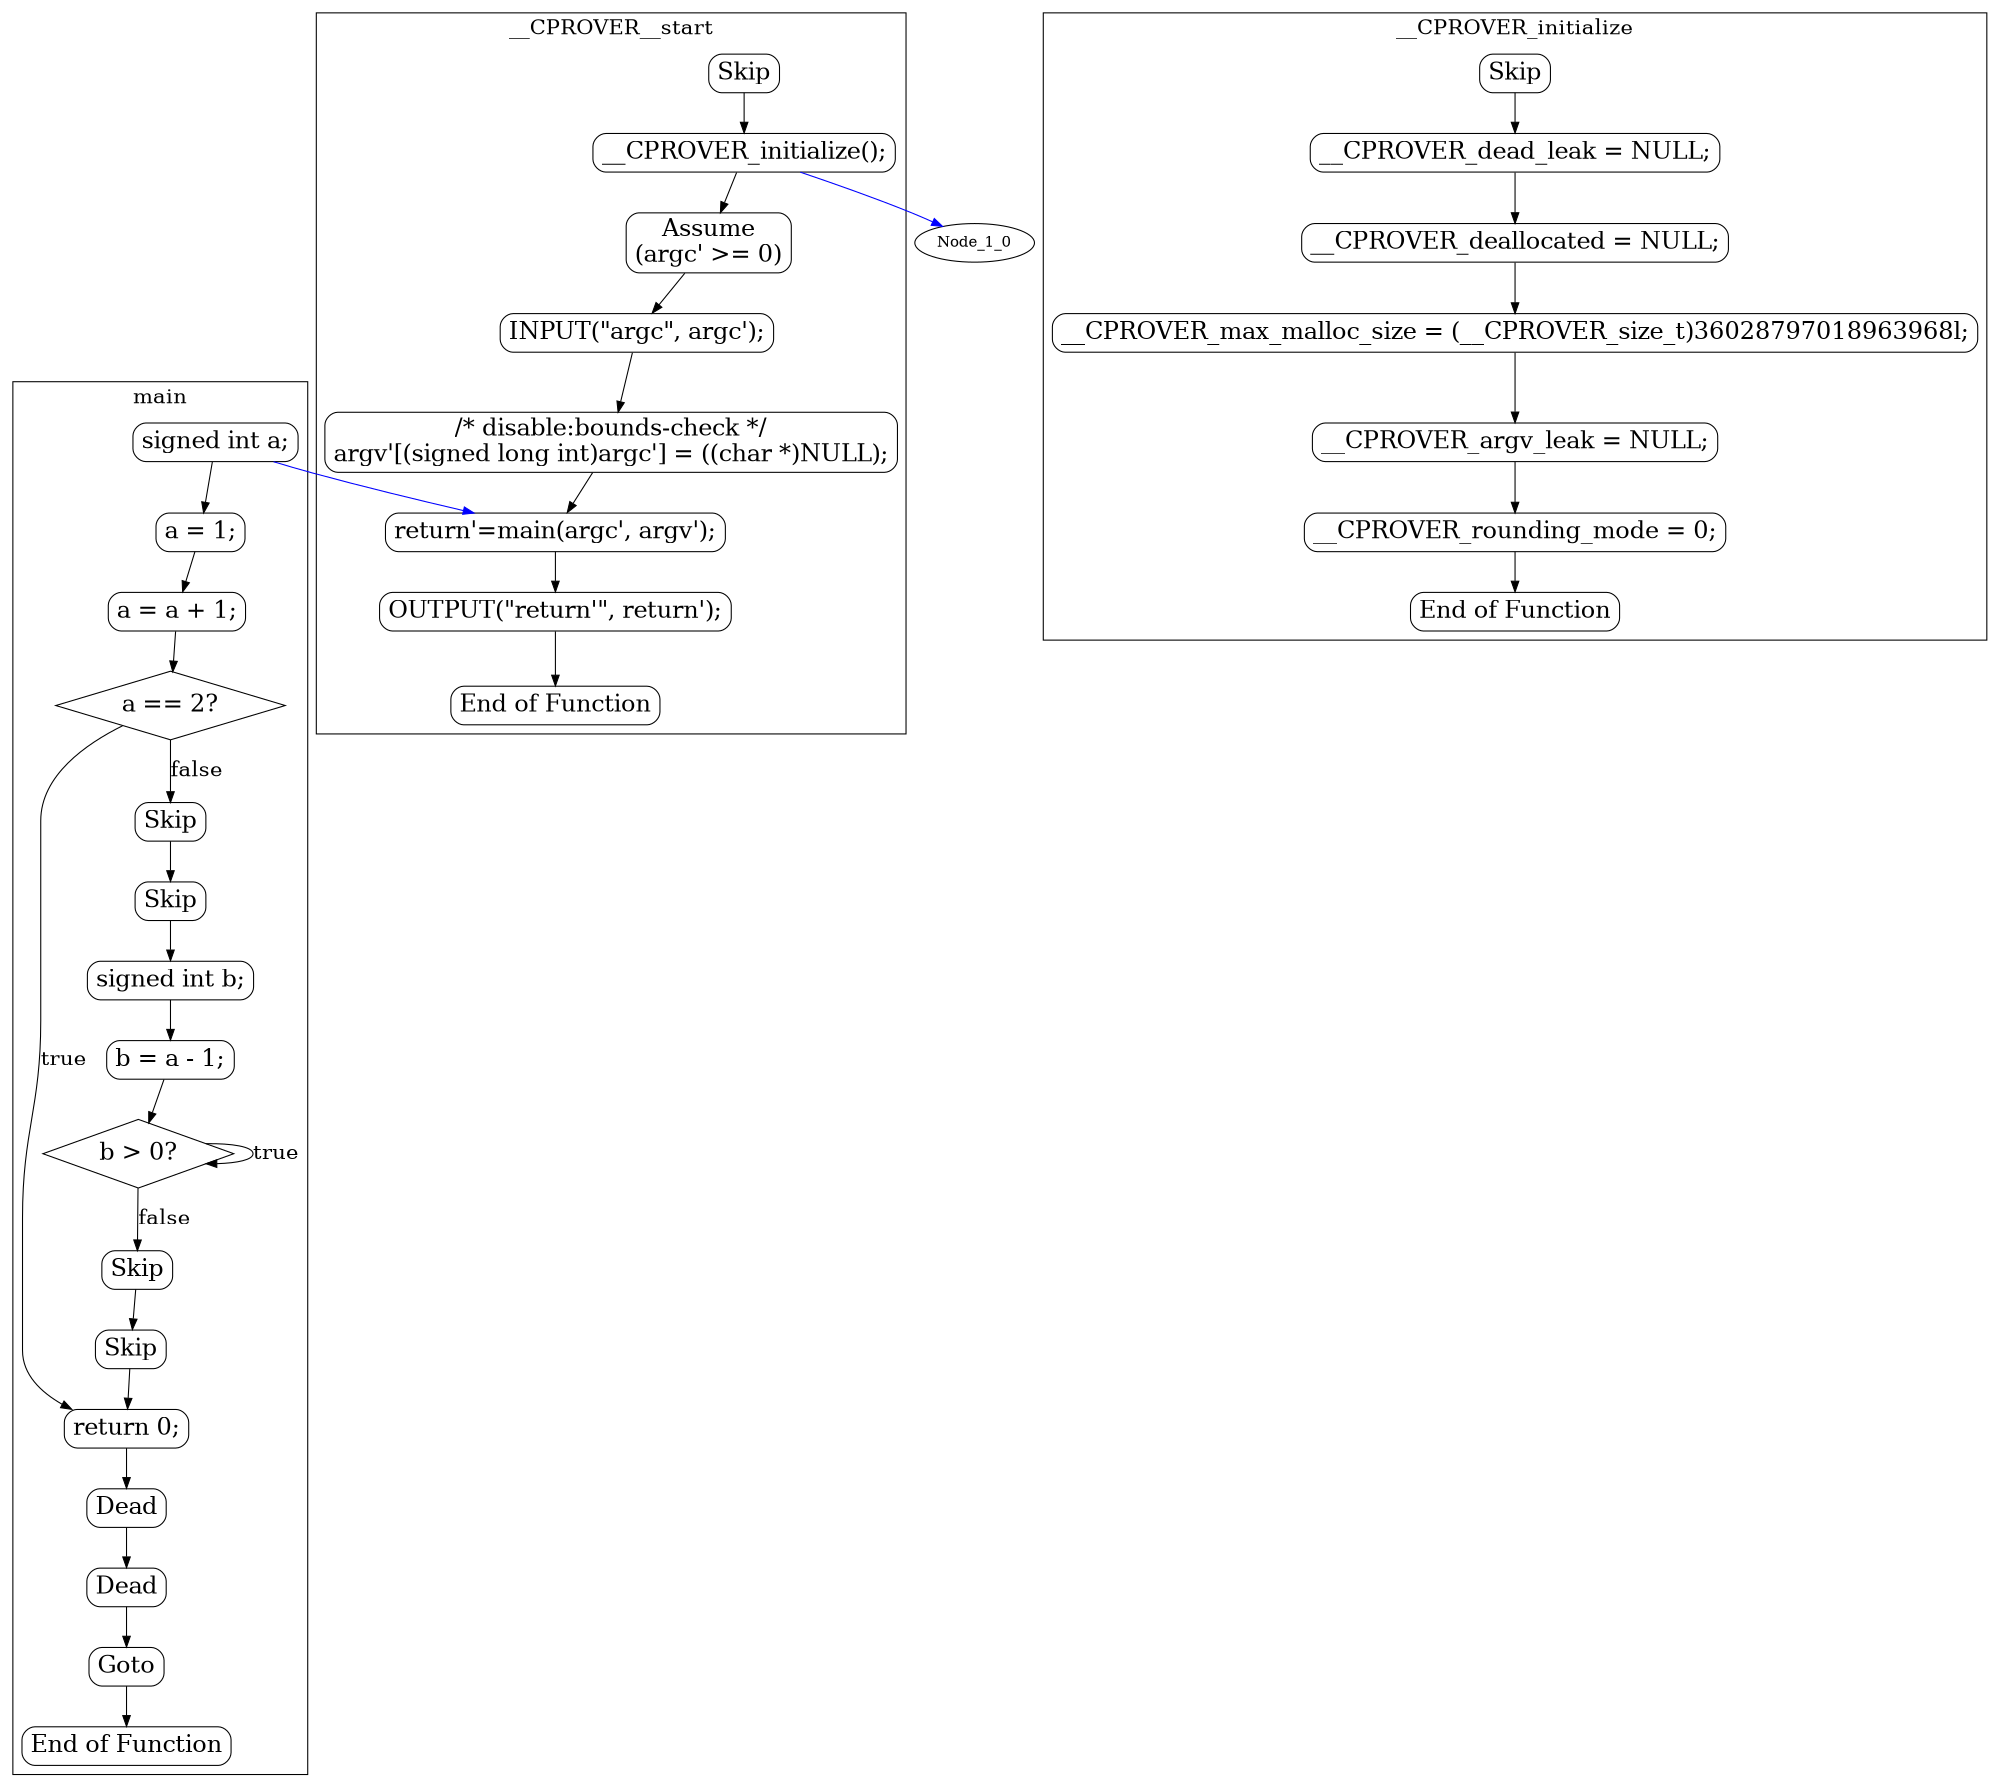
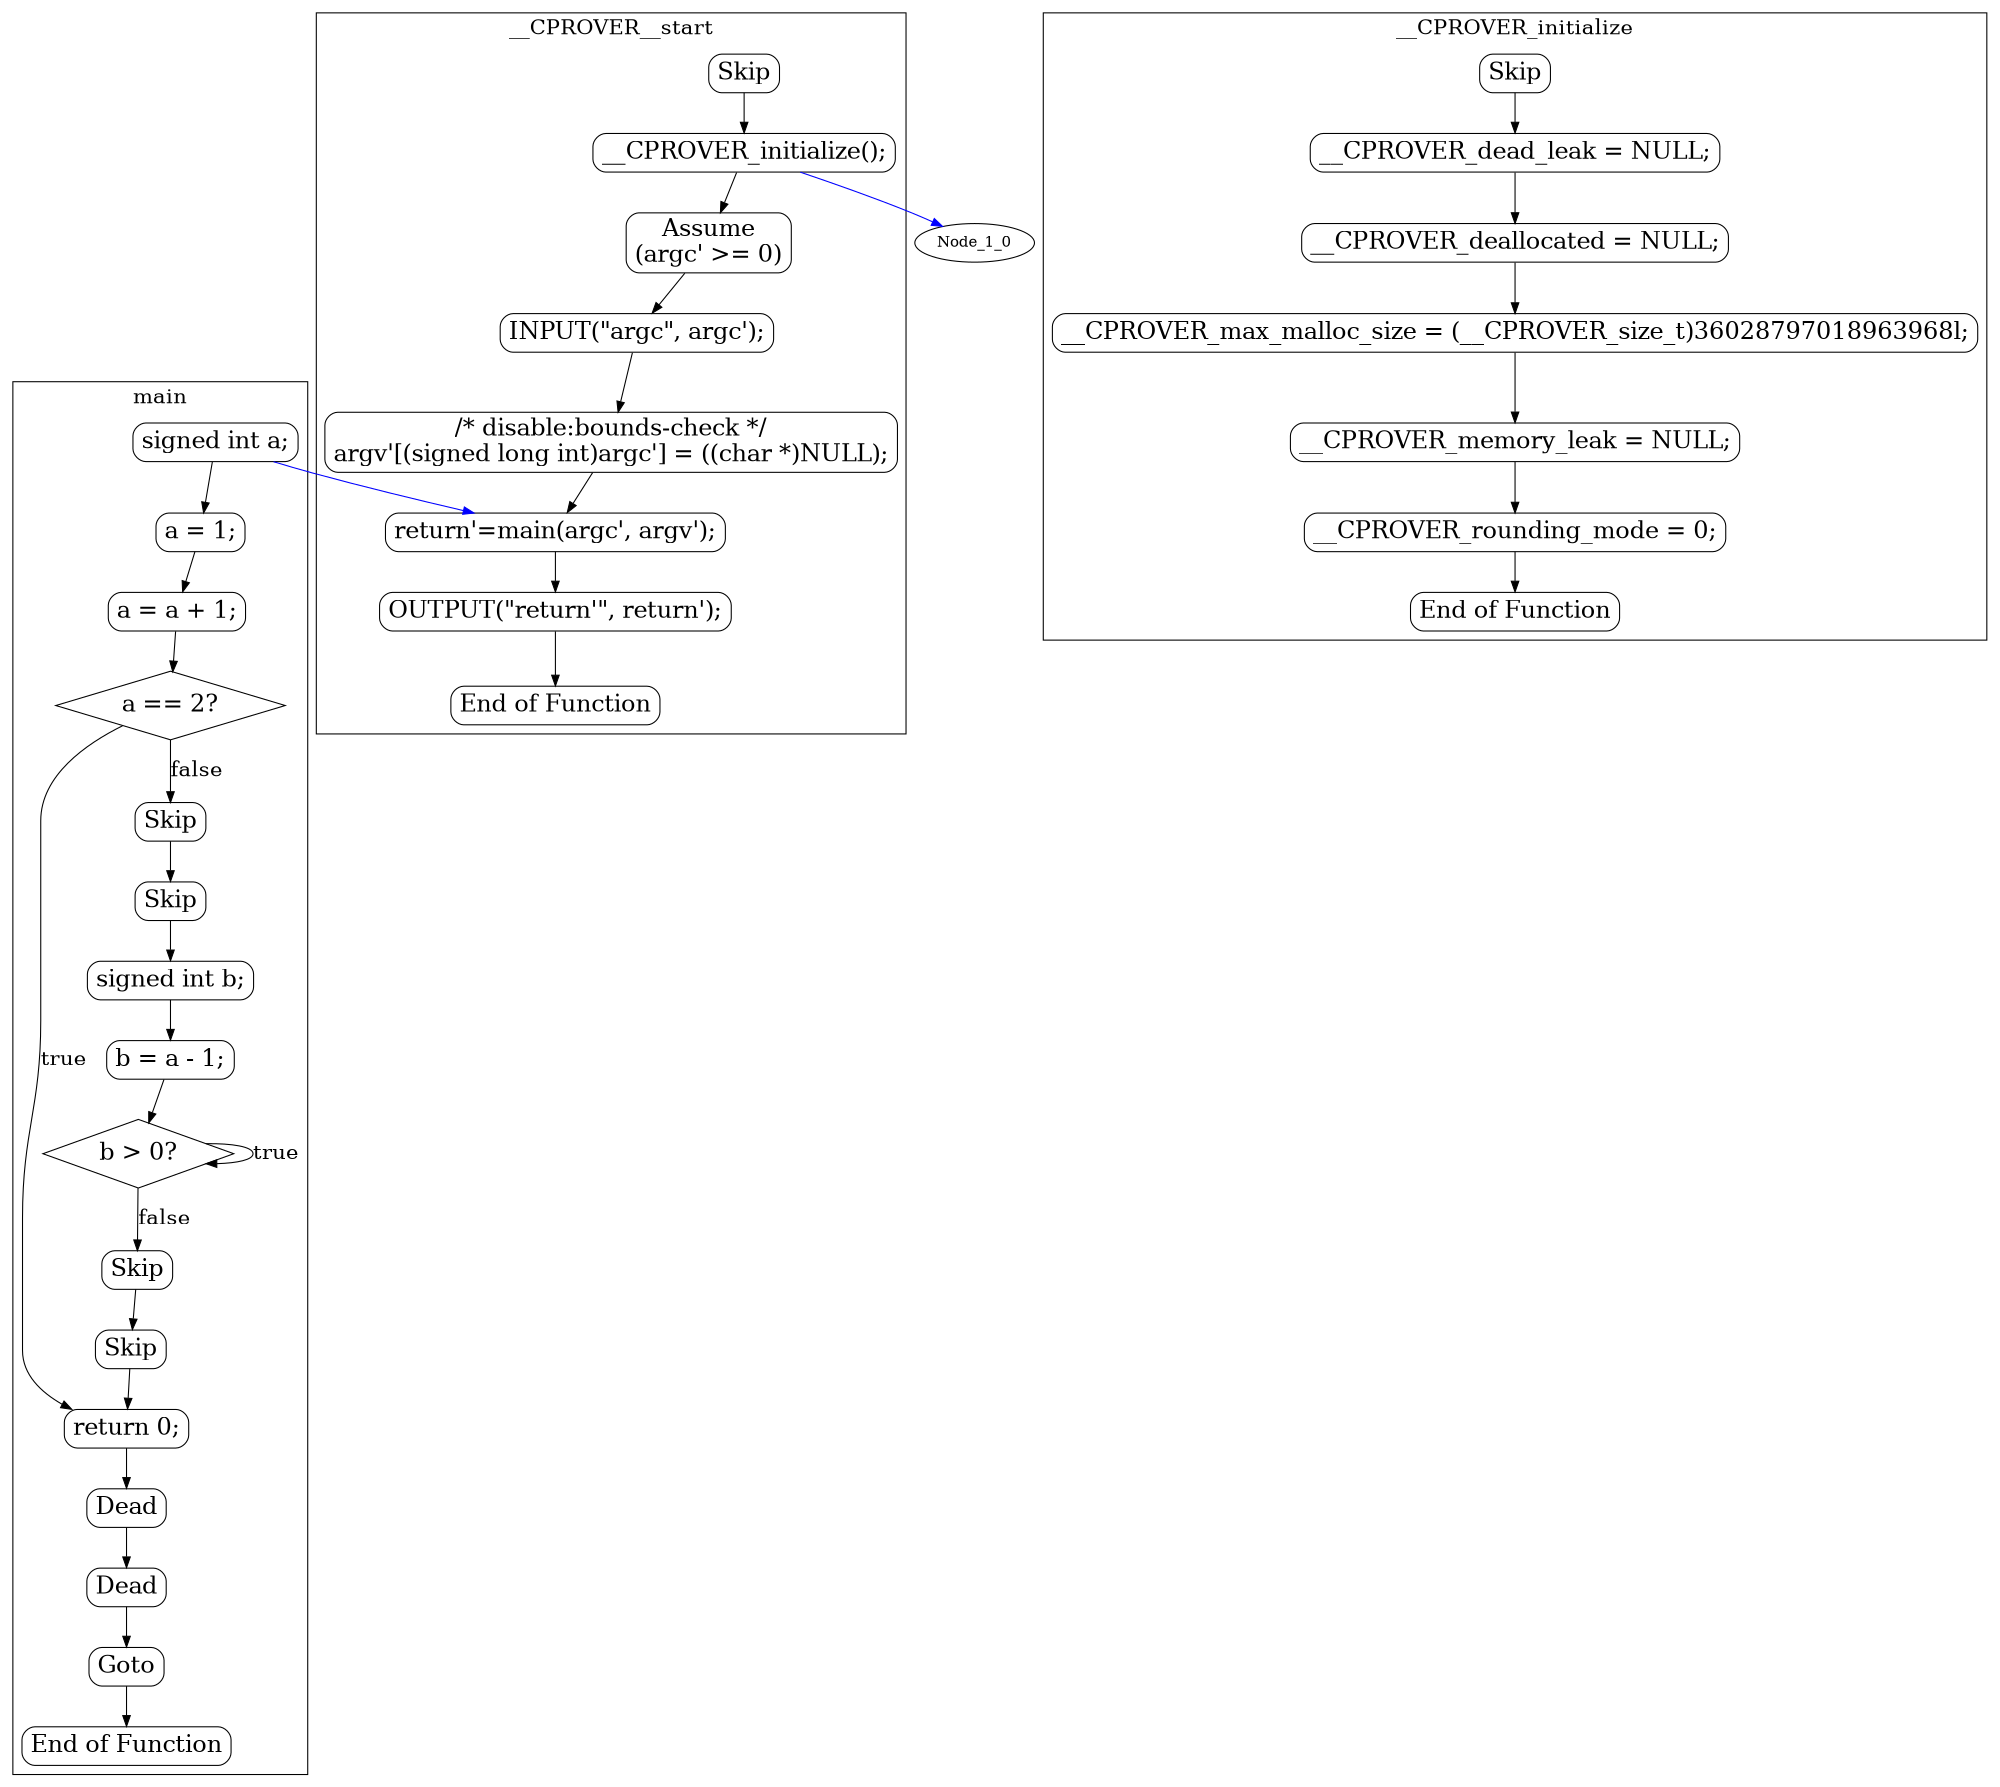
node "__CPROVER_argv_leak = NULL;": label "__CPROVER_argv_leak = NULL;" -> "__CPROVER_memory_leak = NULL;"
